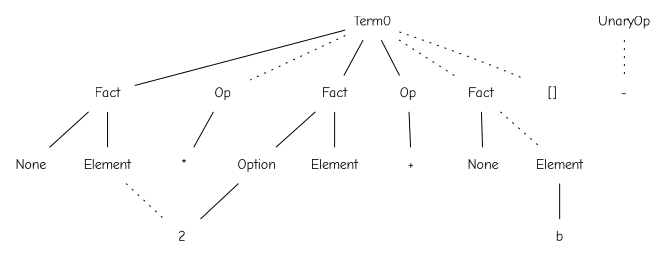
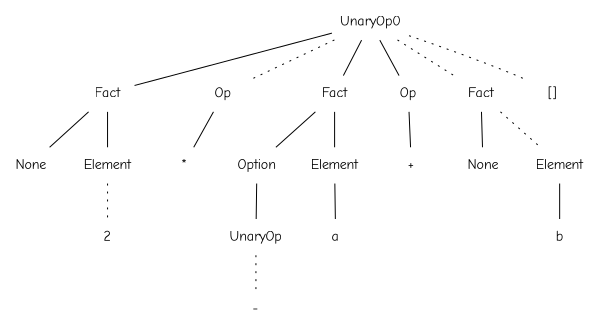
node "Term0": label "Term0" -> "UnaryOp0"
edge "Option" -- "2": now "Option" -- "UnaryOp"
node "a": added
